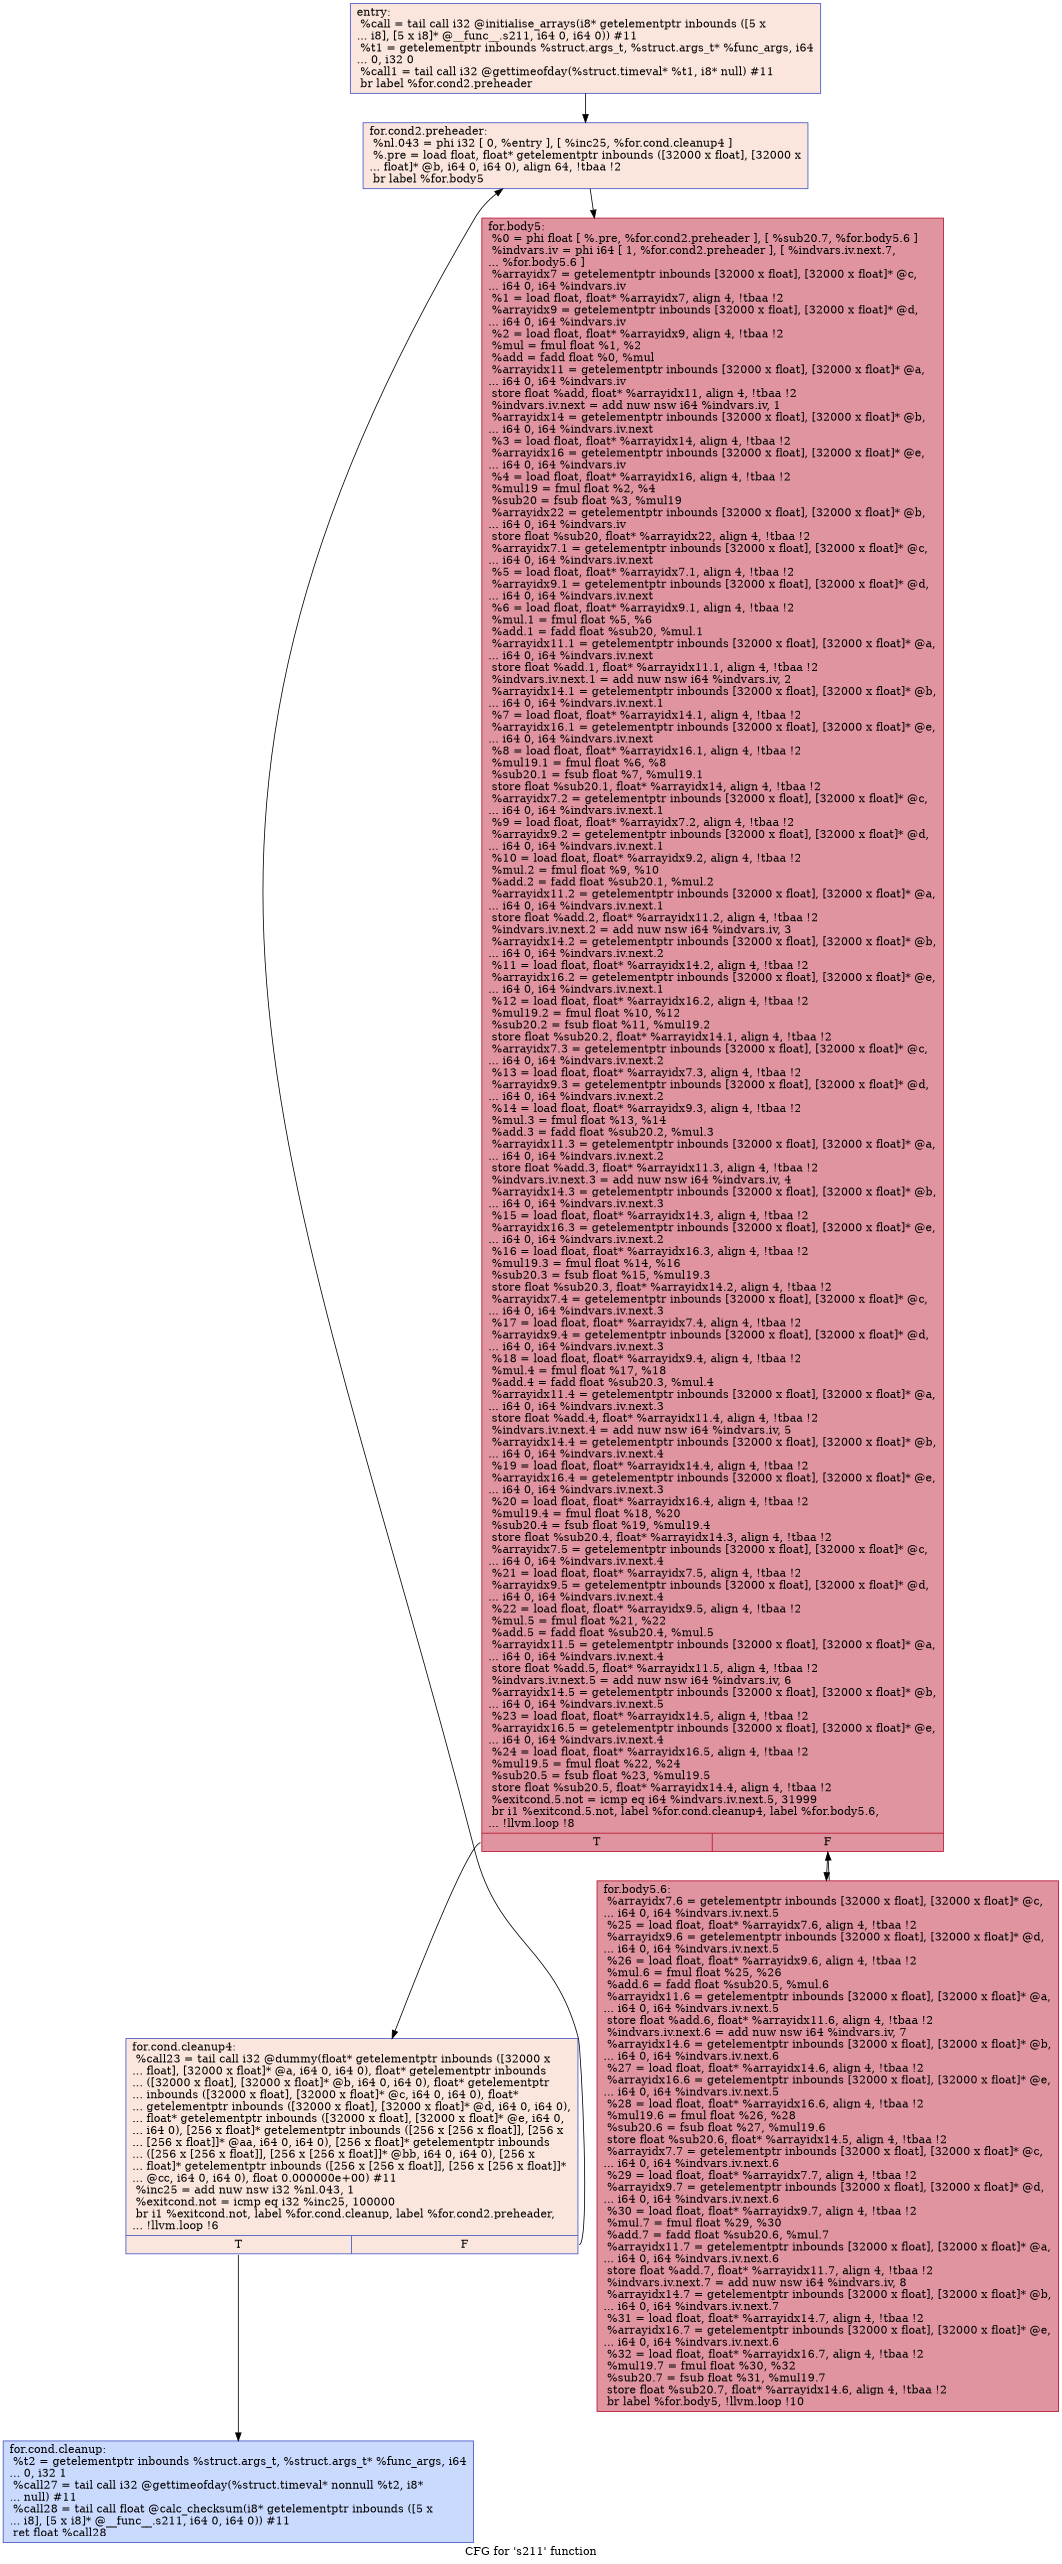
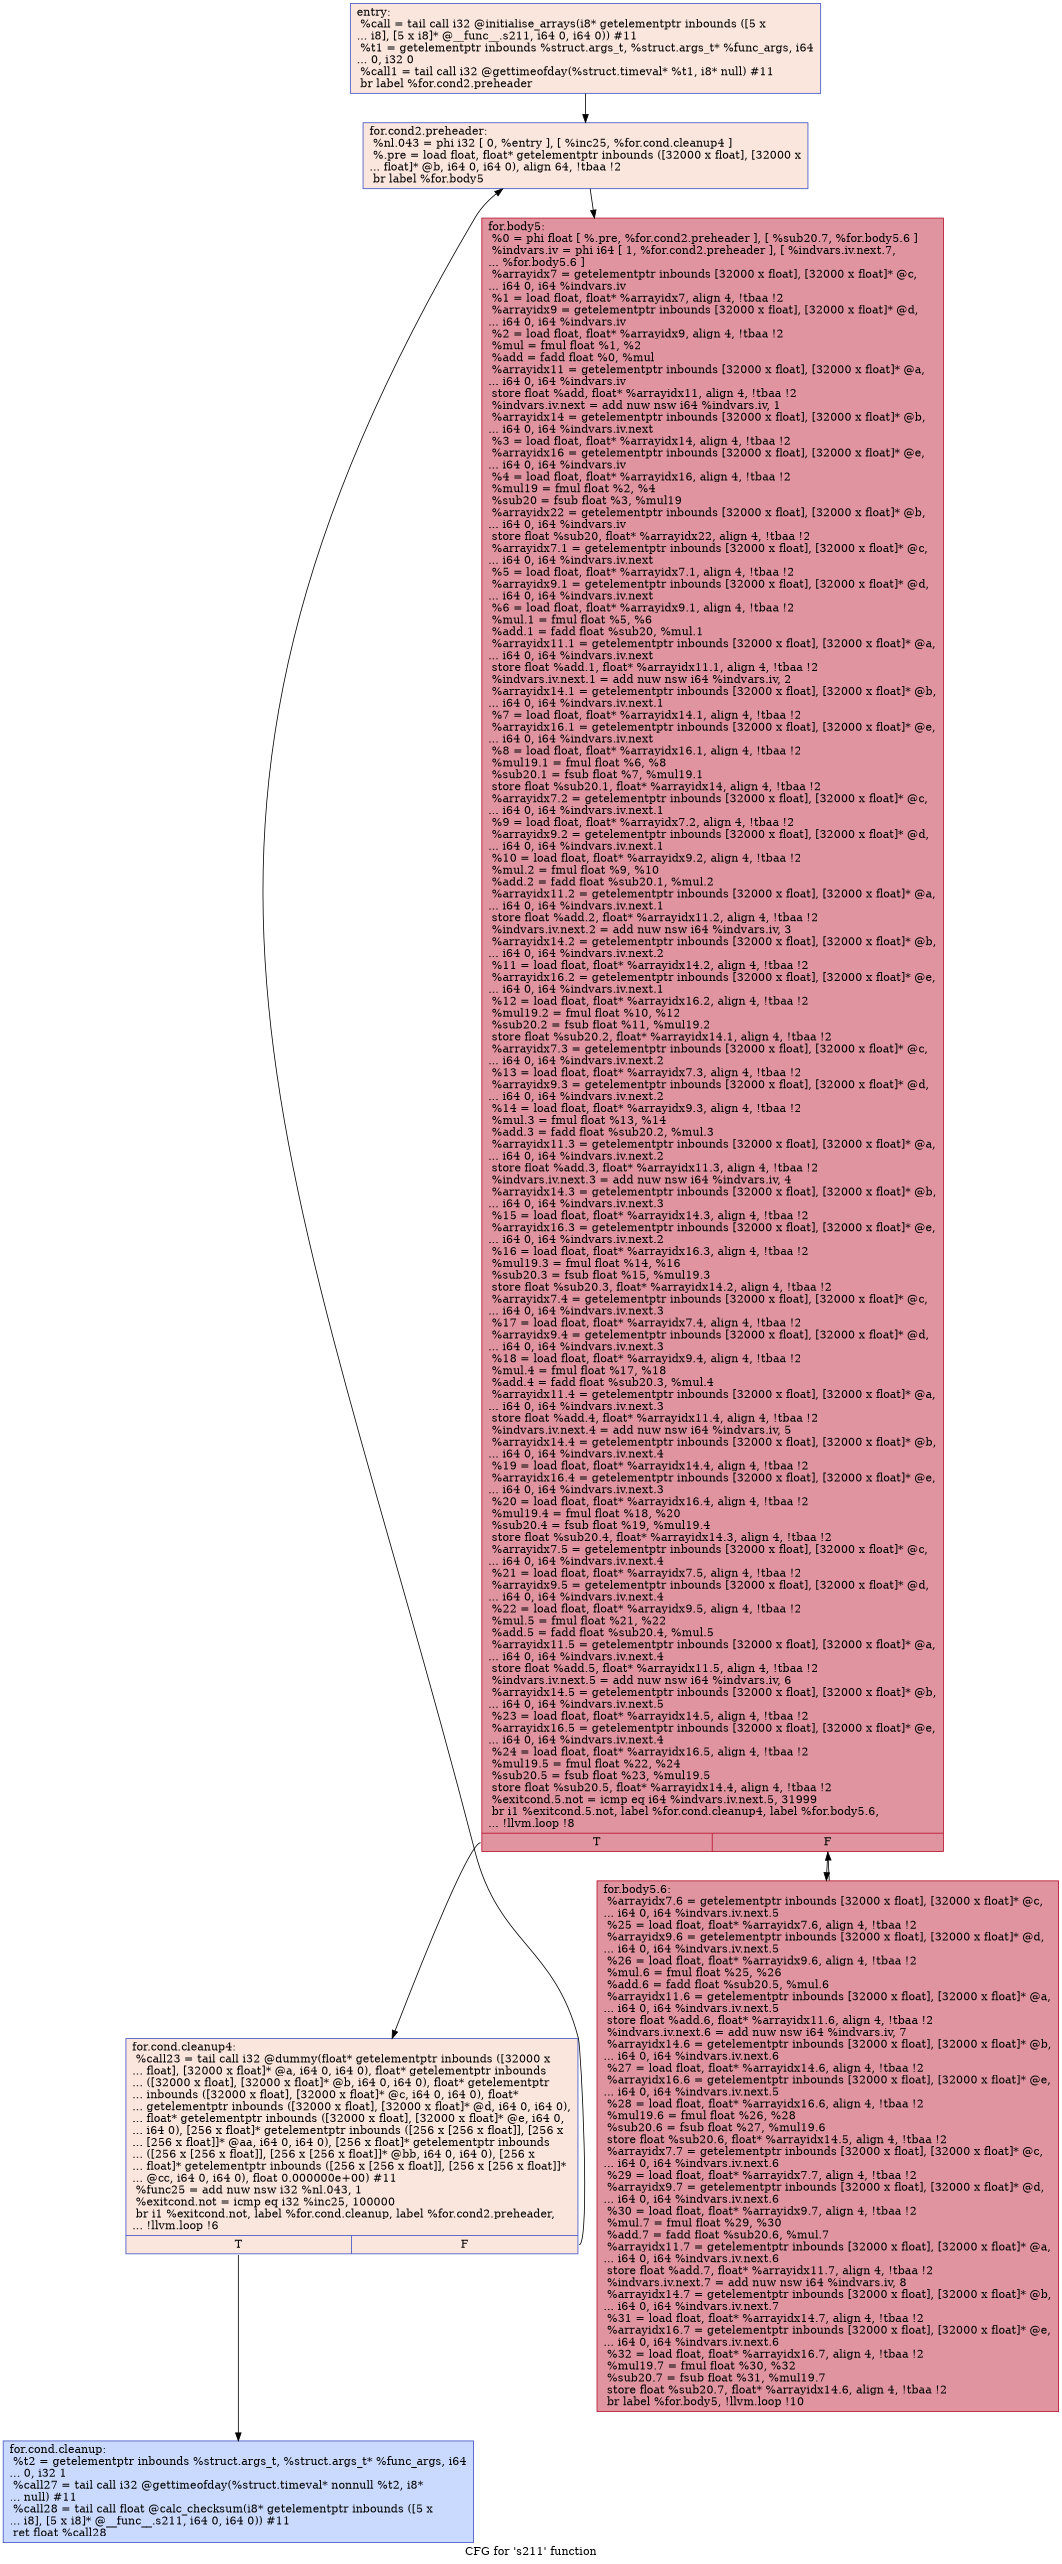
node "for.cond.cleanup4:": text "%inc25 = add nuw nsw i32 %nl.043, 1" -> "%func25 = add nuw nsw i32 %nl.043, 1"
